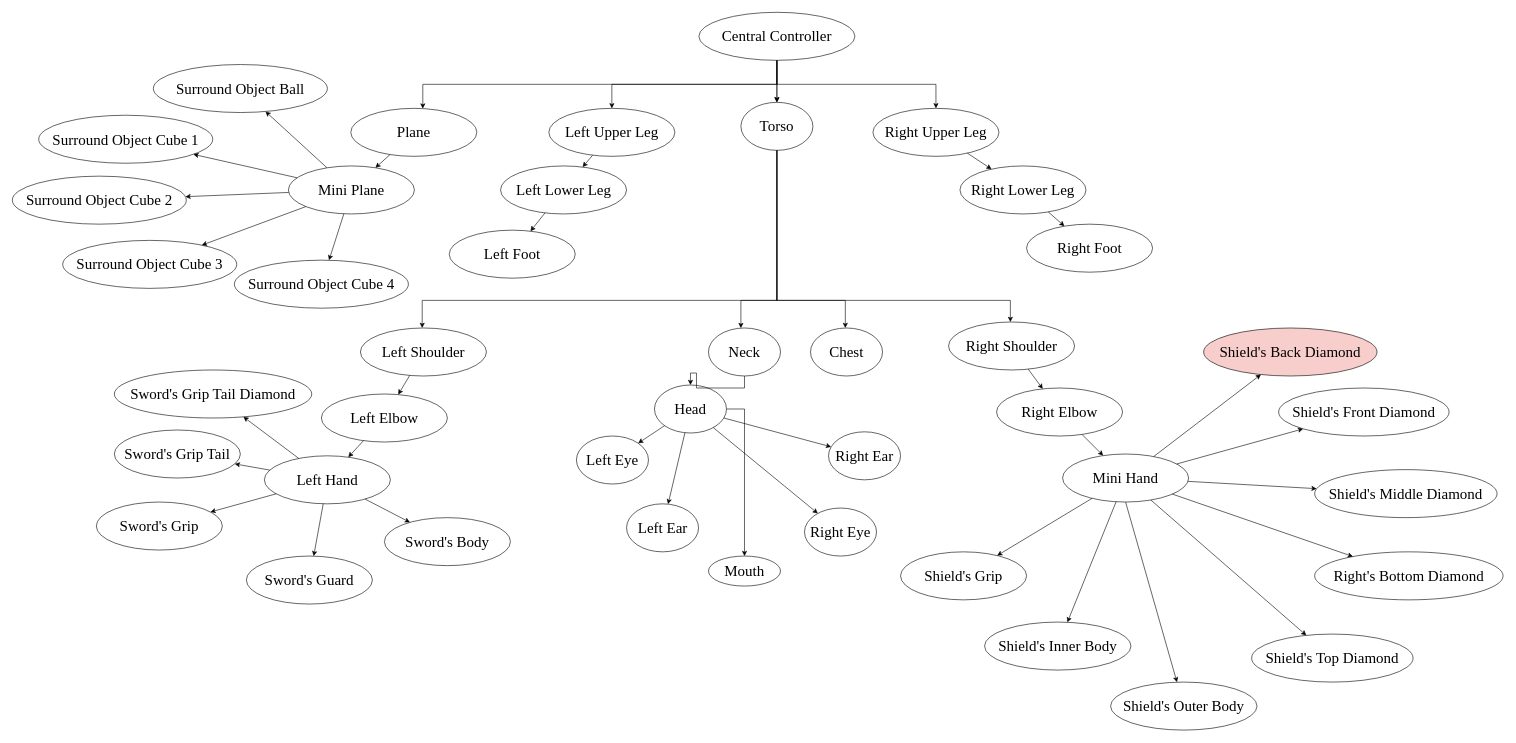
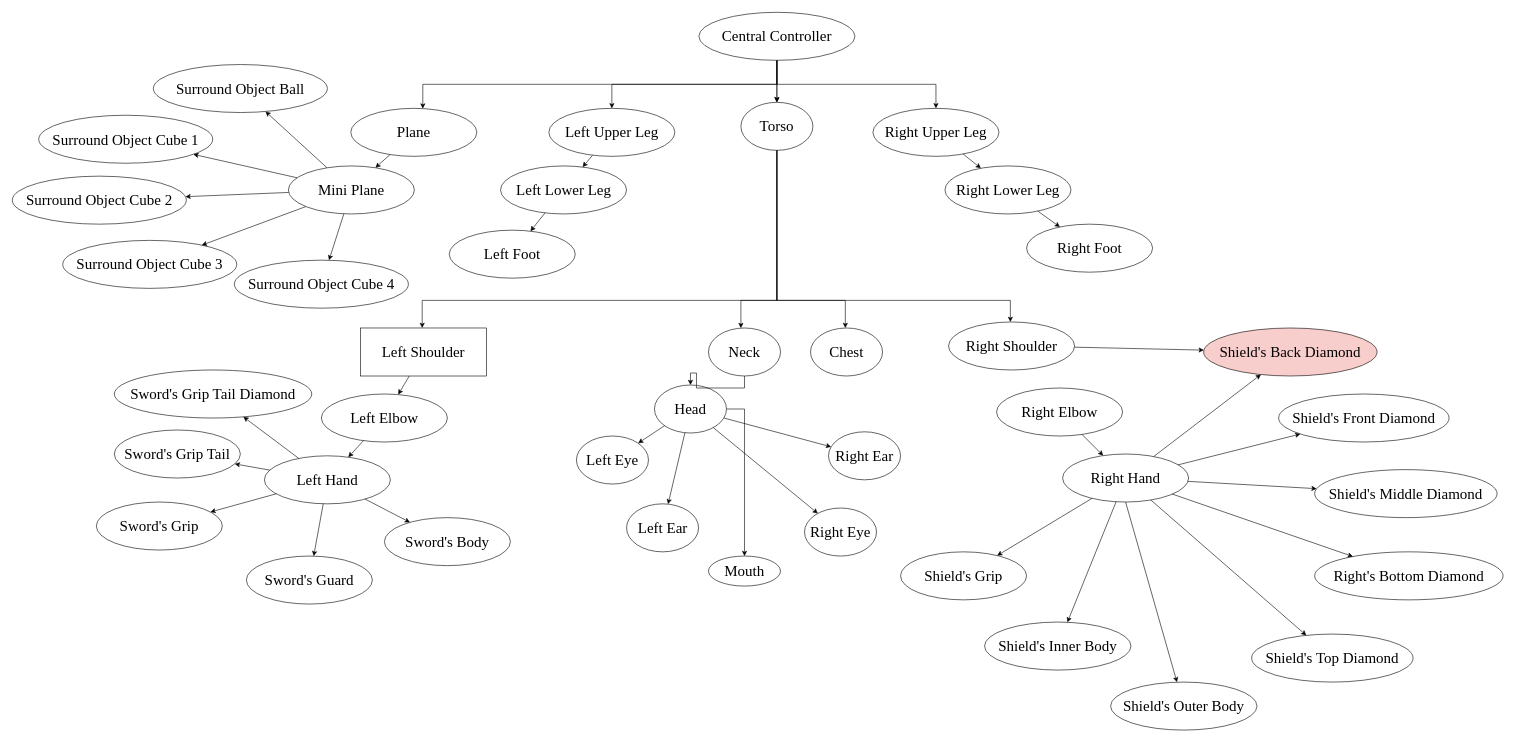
node "Right Lower Leg": moved (1023, 190) -> (1008, 190)
node "Left Shoulder": shape ellipse -> rectangle
edge "Right Shoulder" -> "Right Elbow": now "Right Shoulder" -> "Shield's Back Diamond"
node "Shield's Front Diamond": moved (1364, 412) -> (1364, 418)
node "Mini Hand": label "Mini Hand" -> "Right Hand"
